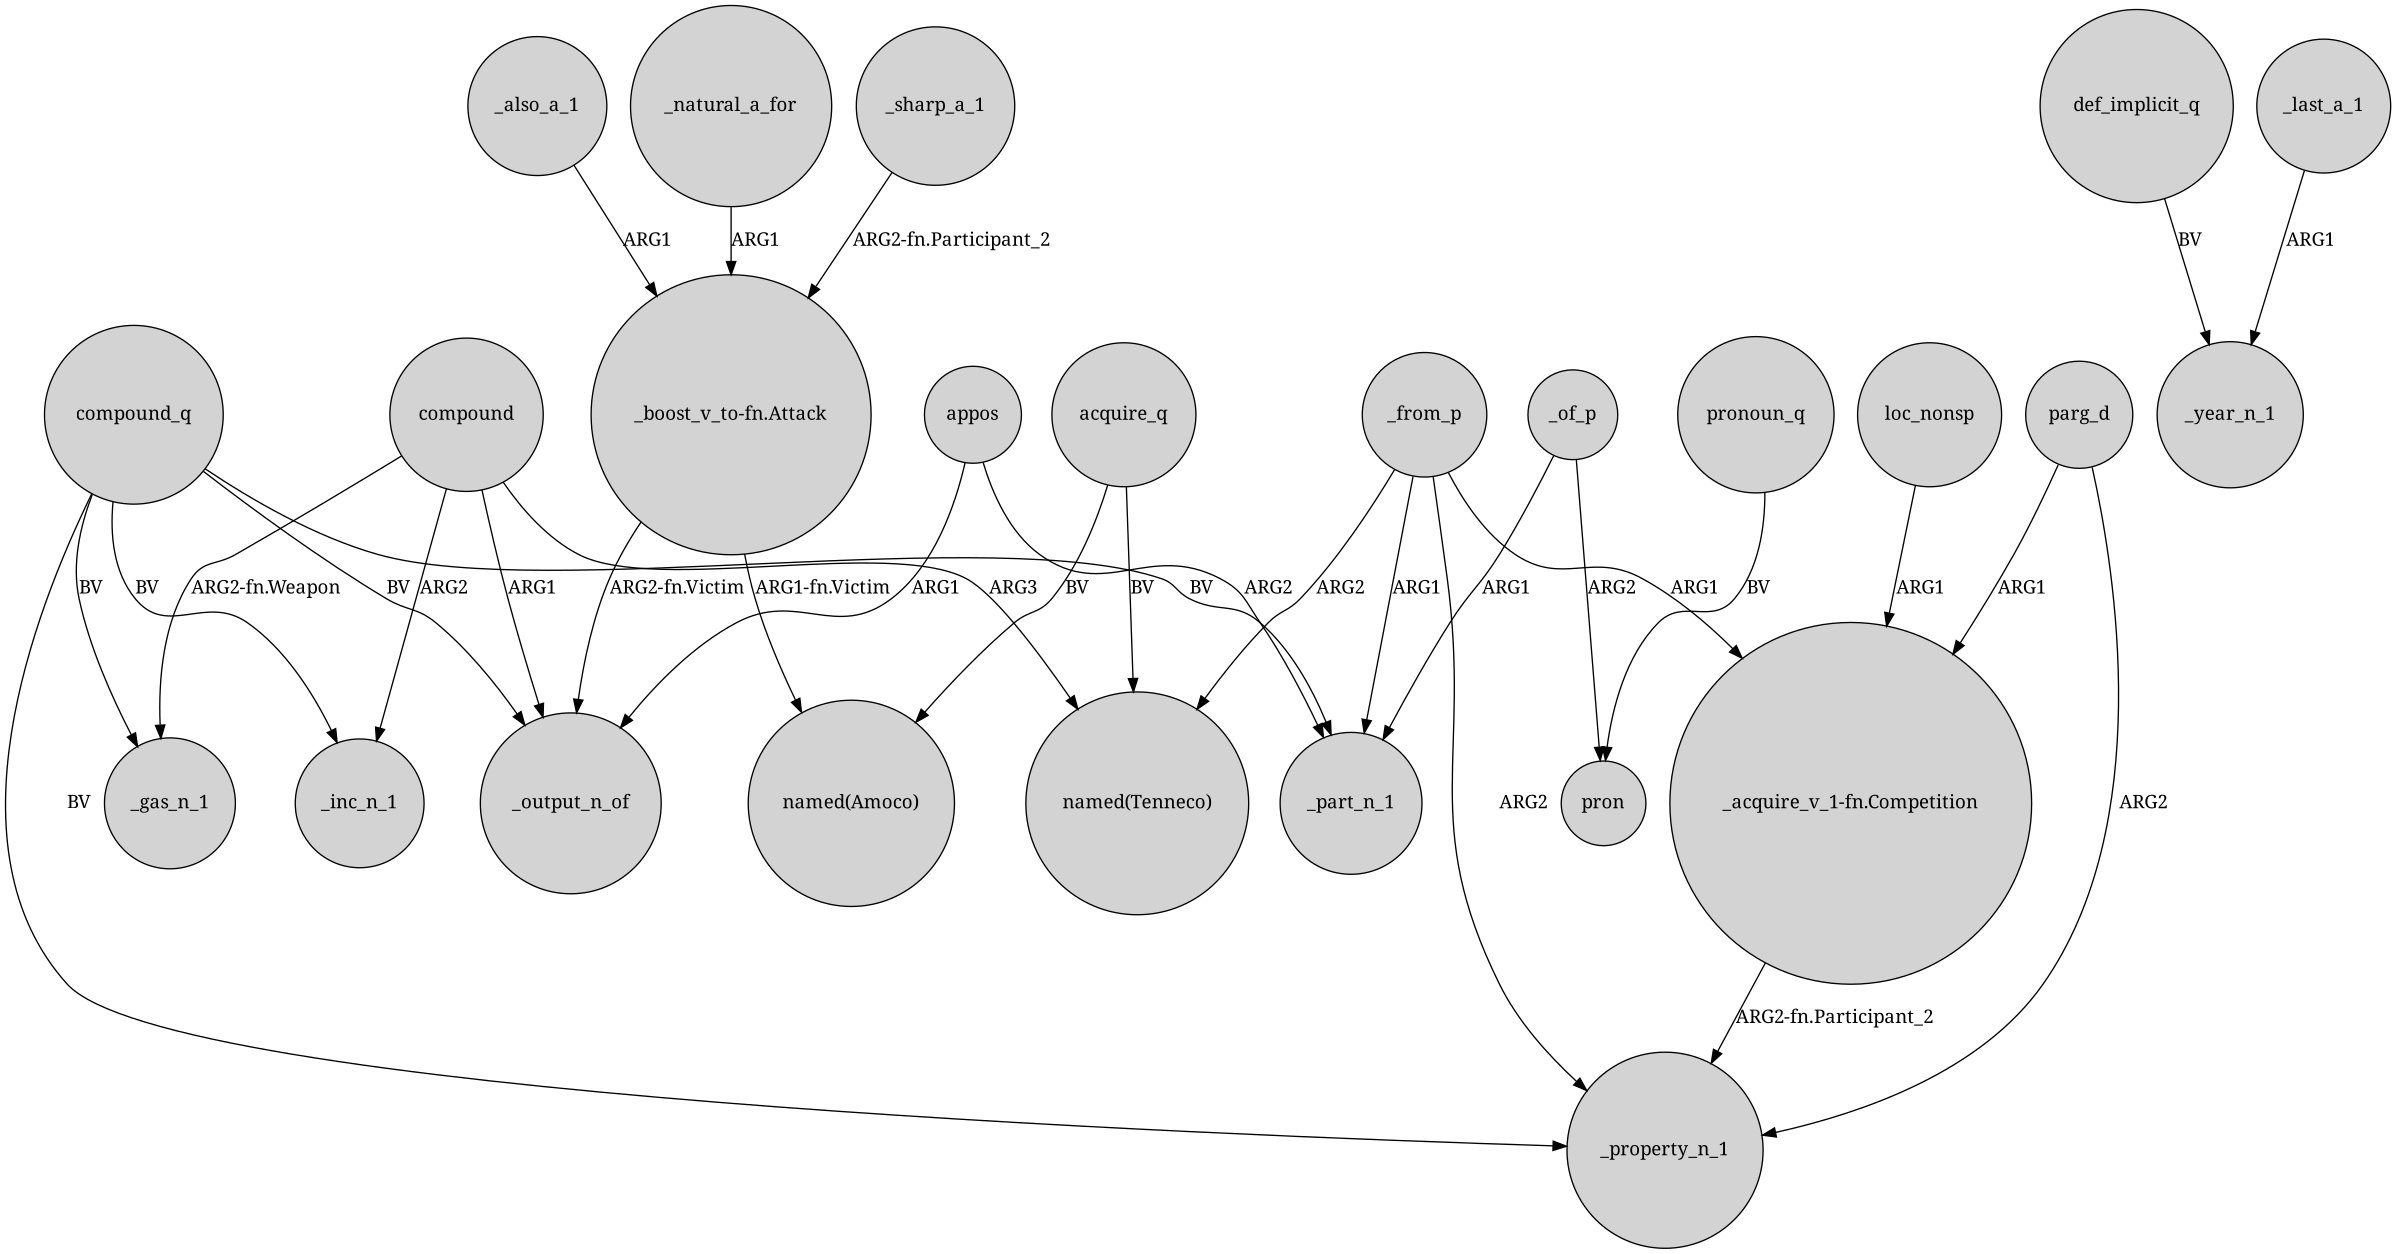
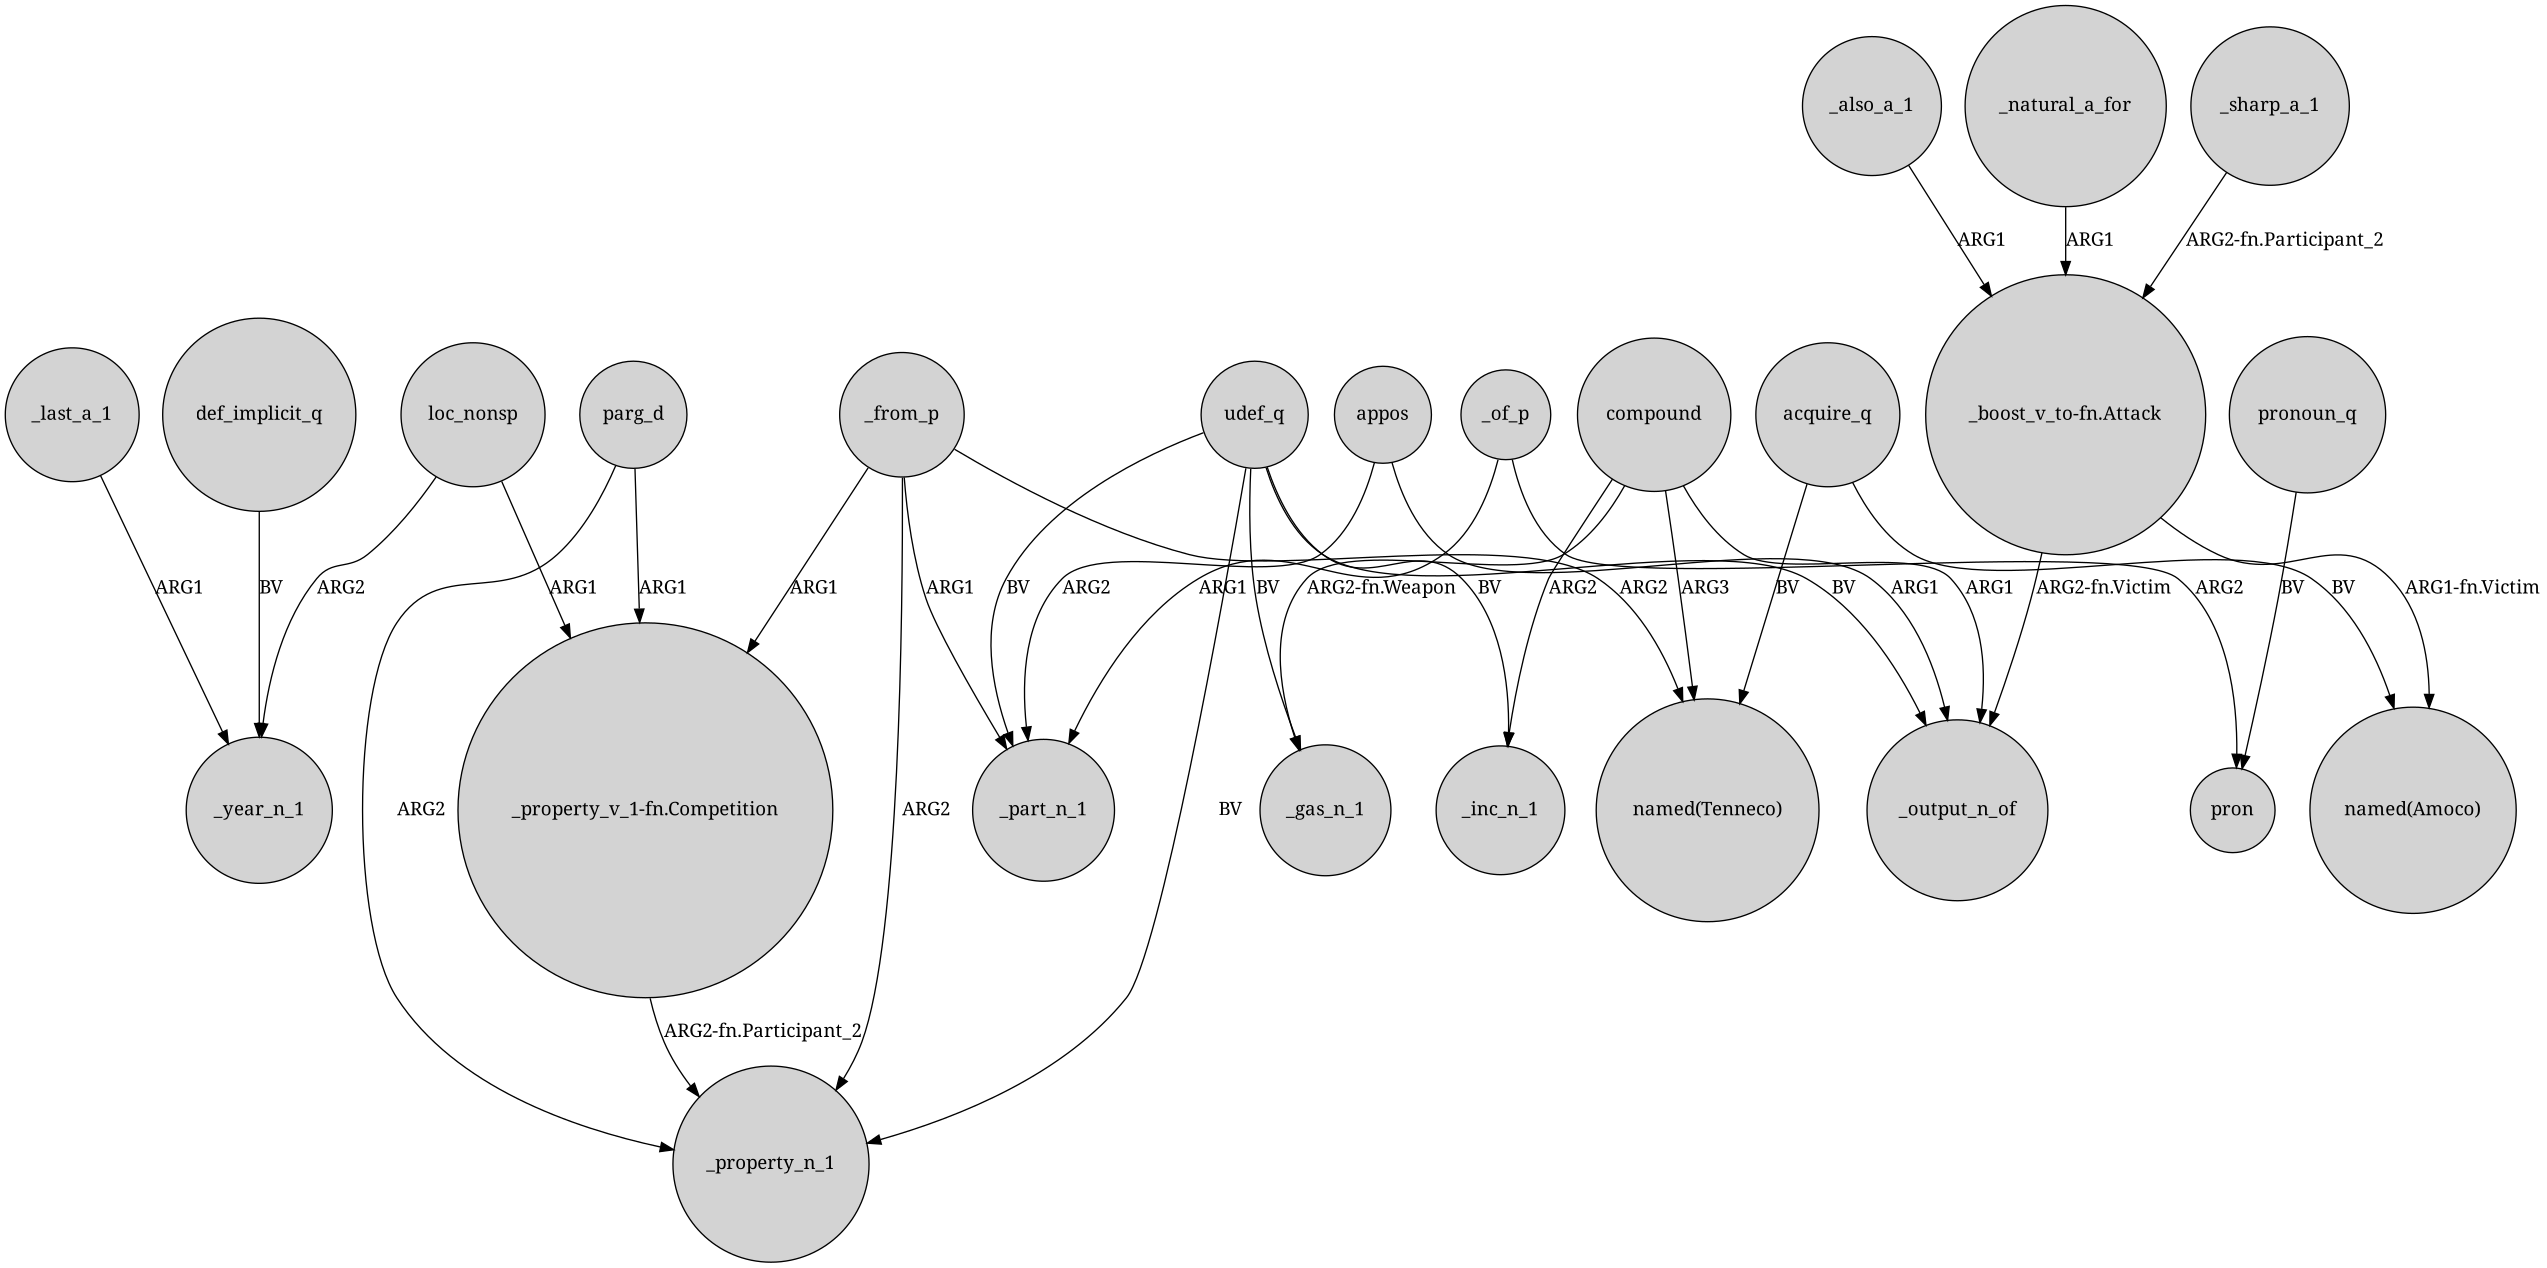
node "compound_q": label "compound_q" -> "udef_q"
edge "loc_nonsp" -> "_year_n_1": added, label "ARG2"
node "_acquire_v_1-fn.Competition": label "_acquire_v_1-fn.Competition" -> "_property_v_1-fn.Competition"
